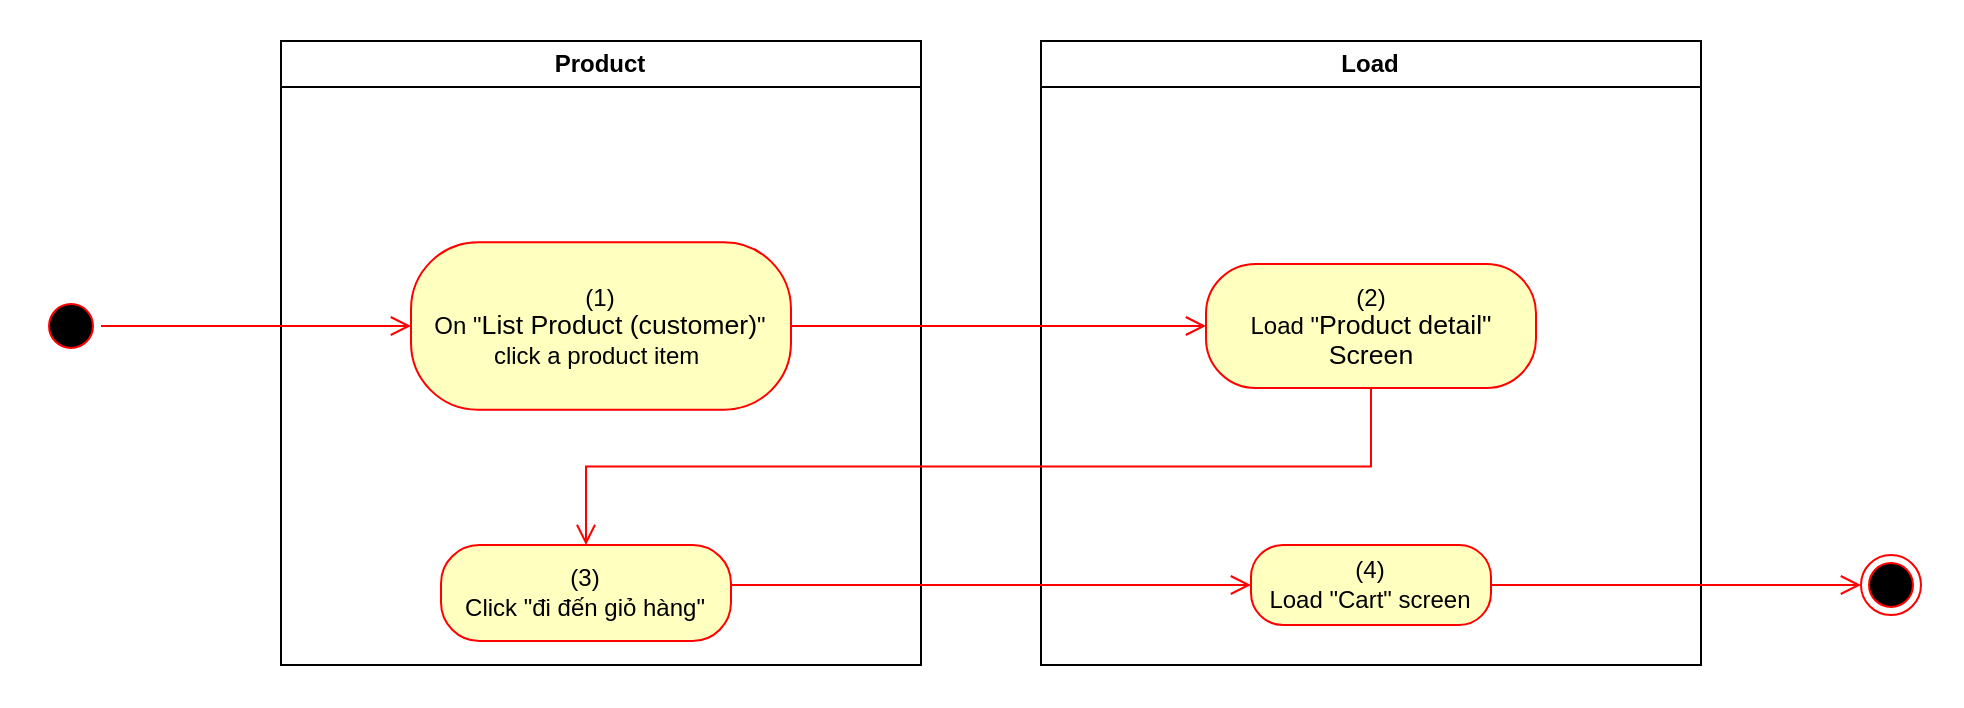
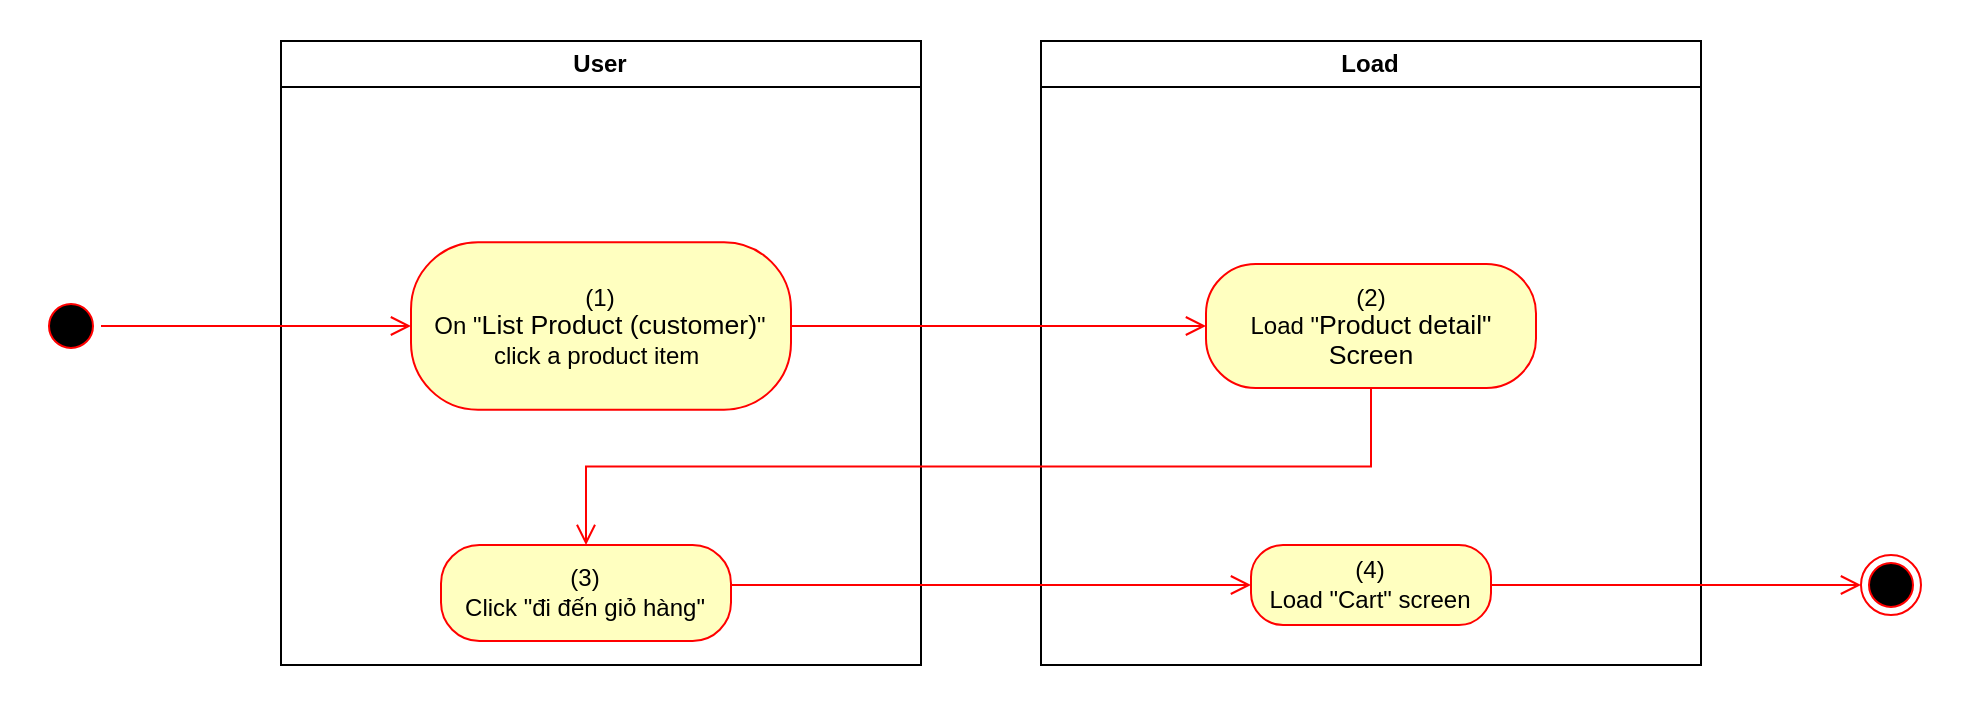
node "Product": label "Product" -> "User"
